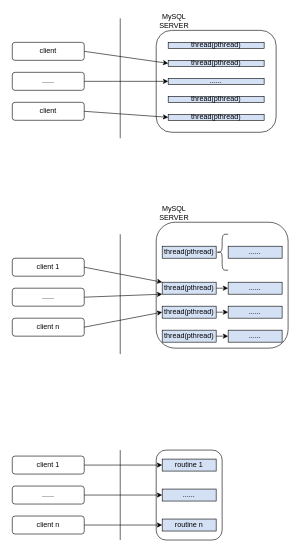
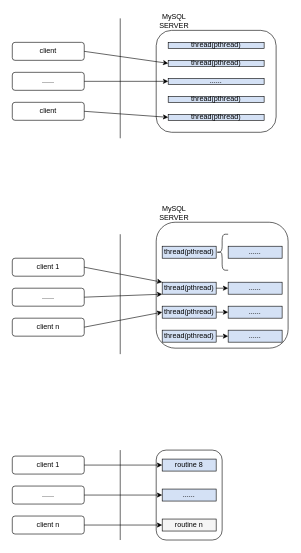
node "routine 1": label "routine 1" -> "routine 8"
node "routine n": fillcolor #d4e1f5 -> #f5f5f5
